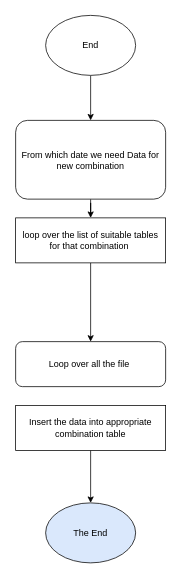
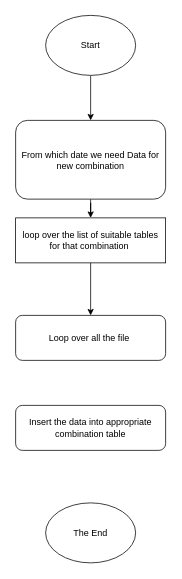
node "End": label "End" -> "Start"
node "Loop over all the file": moved (90, 364) -> (90, 338)
node "Insert the data into appropriate combination table": shape rectangle -> rounded rectangle
edge "Insert the data into appropriate combination table" -> "The End": removed
node "The End": fillcolor #dae8fc -> #ffffff
